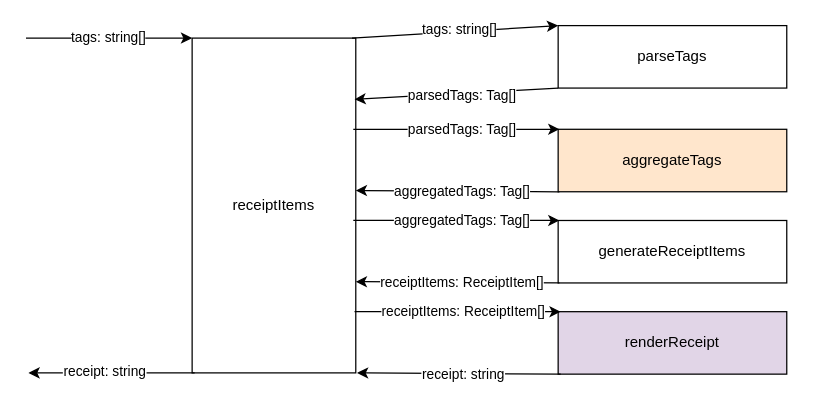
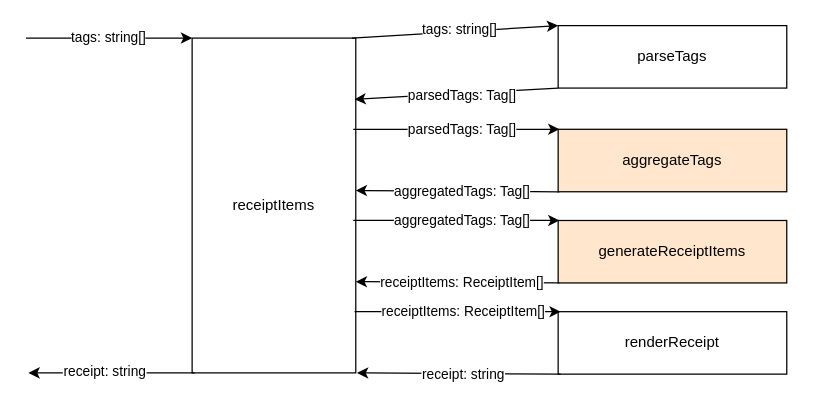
node "generateReceiptItems": fillcolor #ffffff -> #ffe6cc
node "renderReceipt": fillcolor #e1d5e7 -> #ffffff
